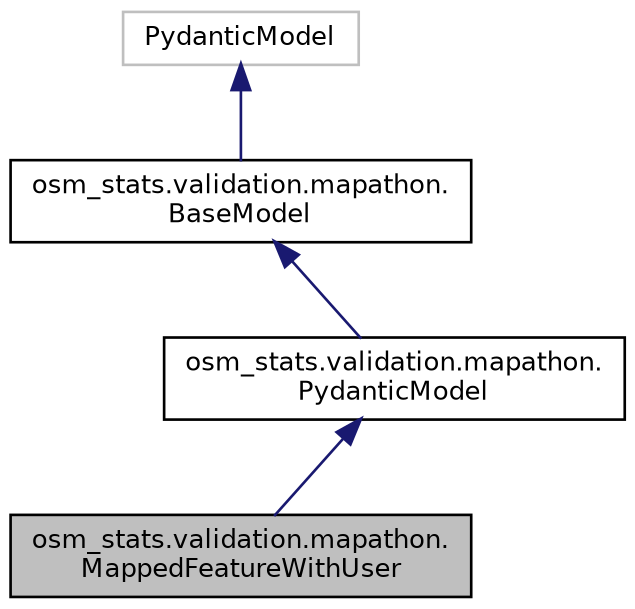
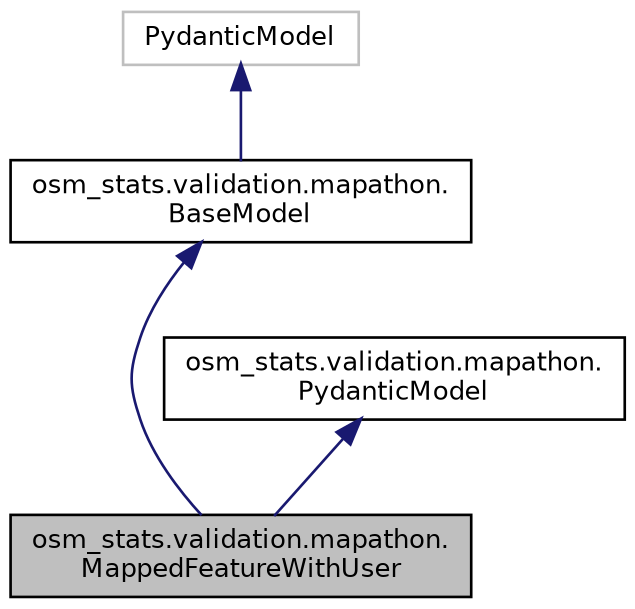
edge "osm_stats.validation.mapathon. PydanticModel" -> "osm_stats.validation.mapathon. BaseModel": now "osm_stats.validation.mapathon. MappedFeatureWithUser" -> "osm_stats.validation.mapathon. BaseModel"
